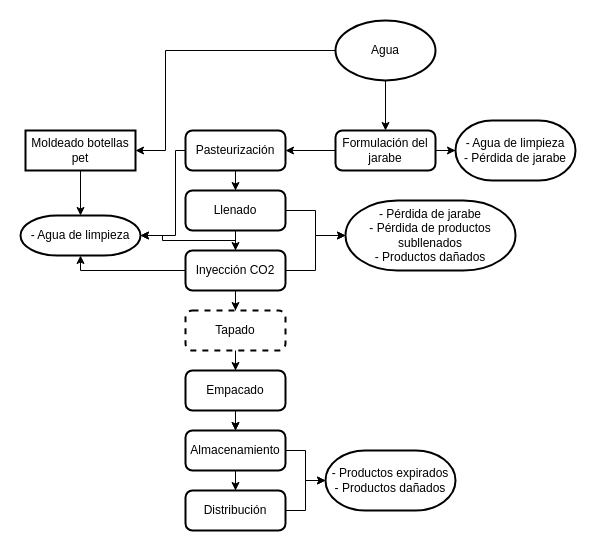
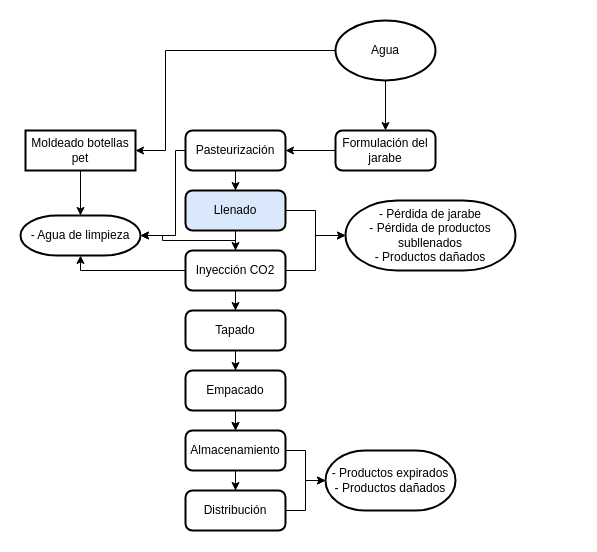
edge "Formulación del jarabe" -> "- Agua de limpieza - Pérdida de jarabe": removed
node "- Agua de limpieza - Pérdida de jarabe": removed
node "Llenado": fillcolor #ffffff -> #dae8fc
node "Tapado": style dashed -> solid
